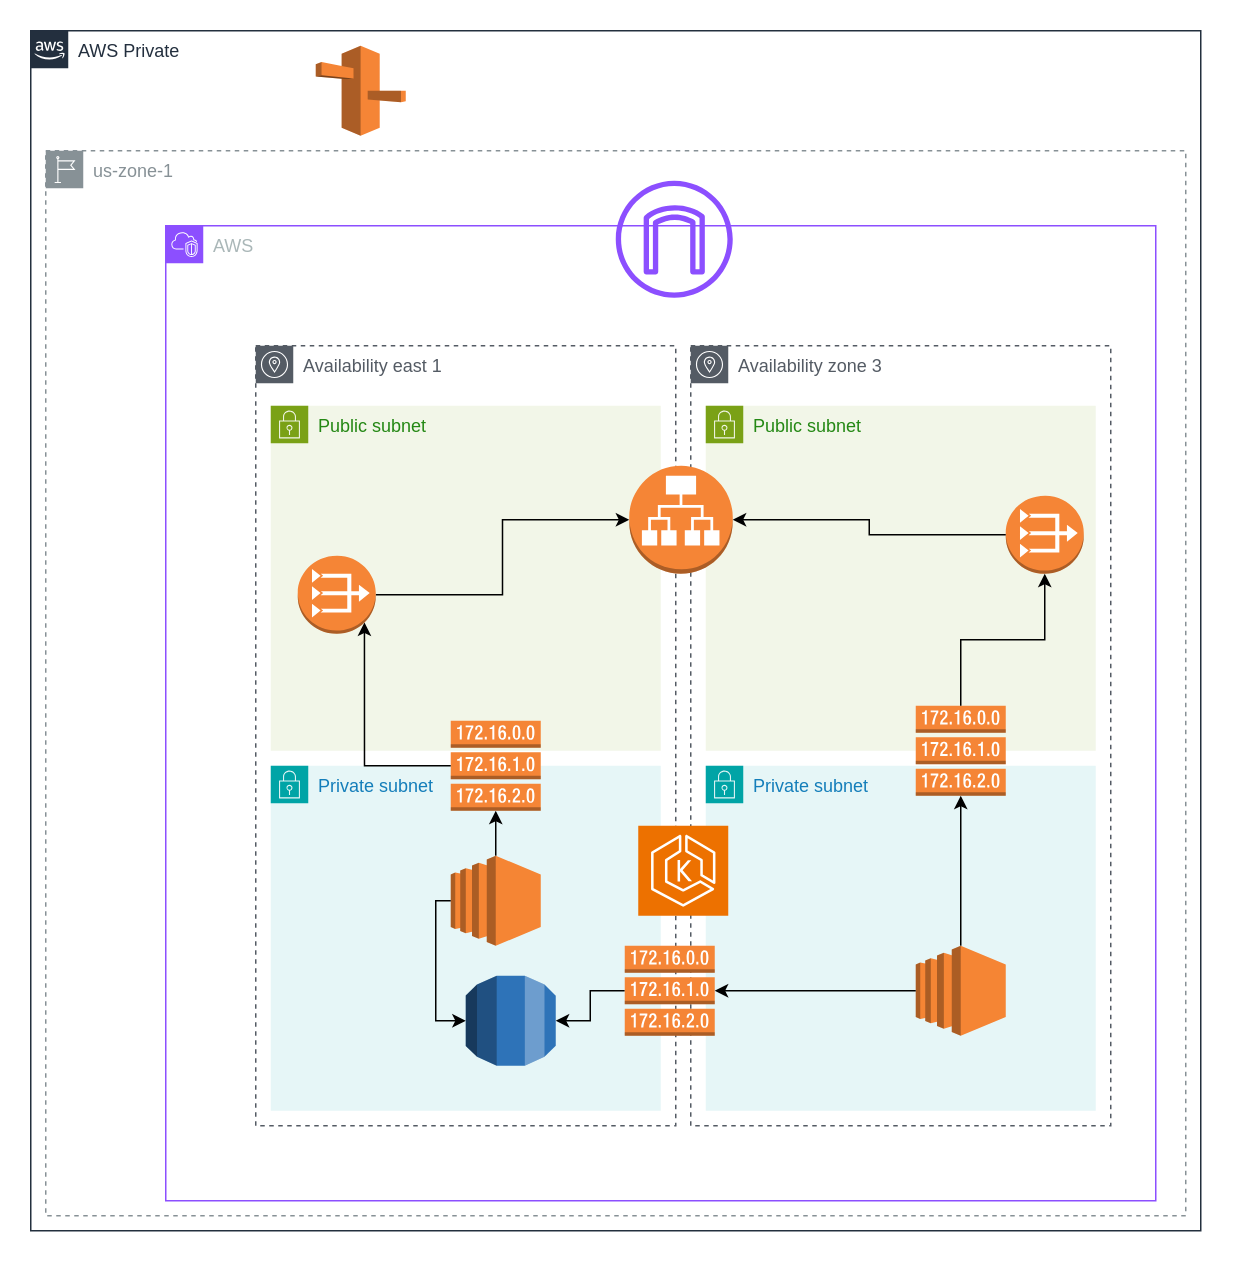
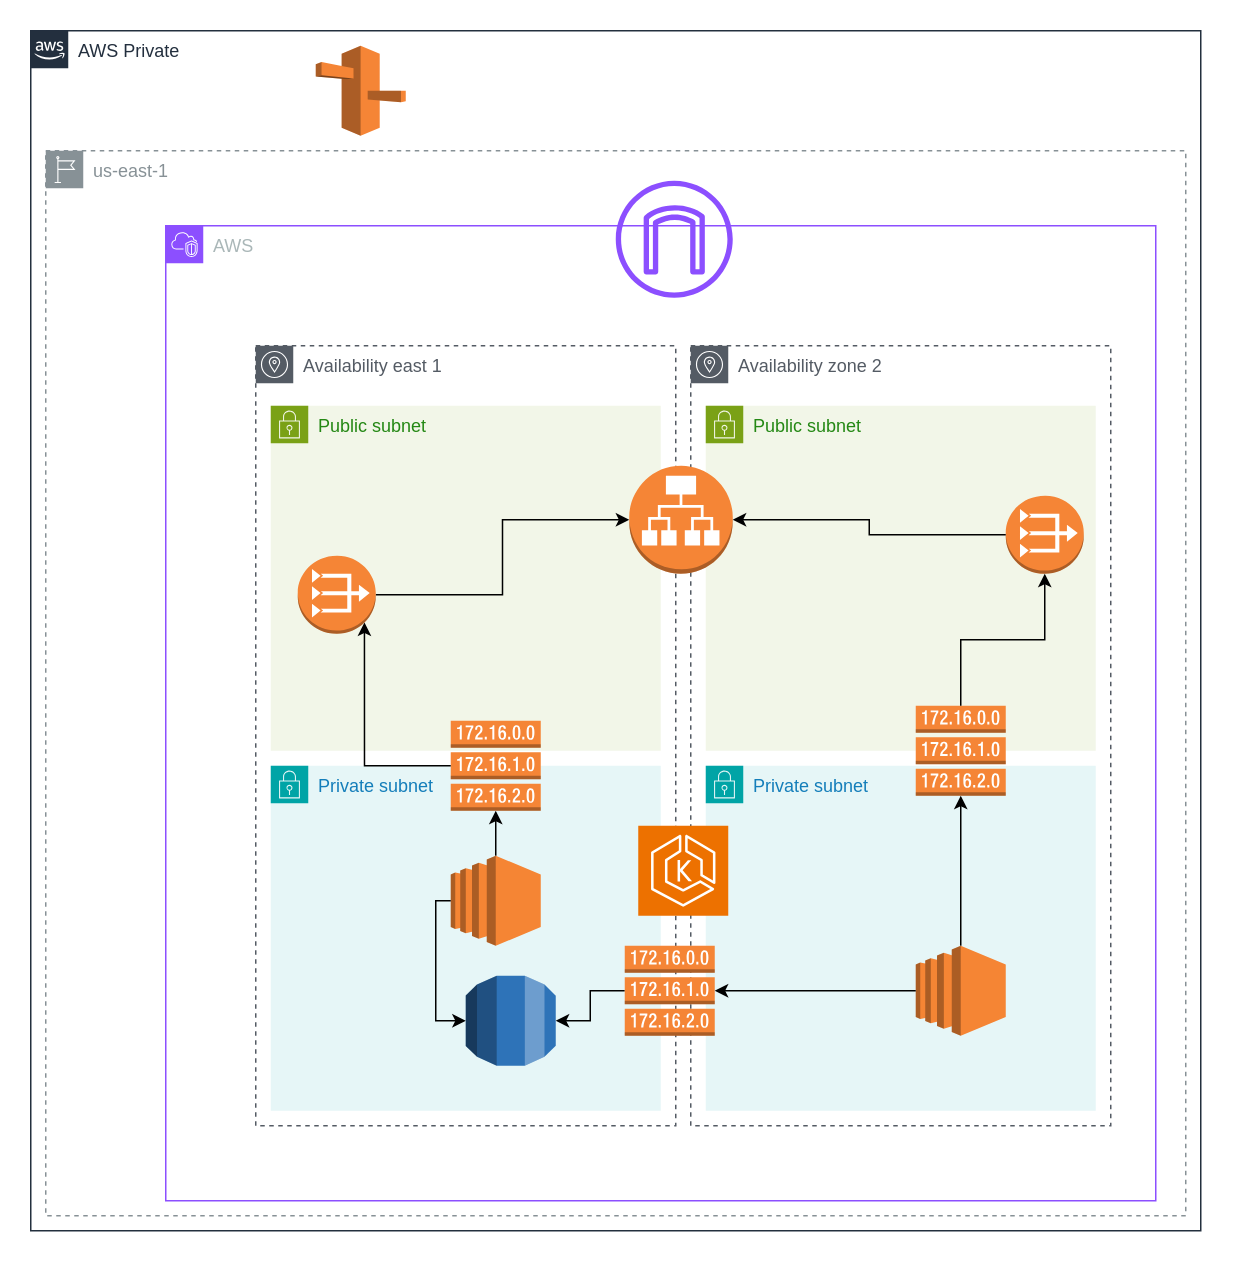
node "us-zone-1": label "us-zone-1" -> "us-east-1"
node "Availability zone 3": label "Availability zone 3" -> "Availability zone 2"
